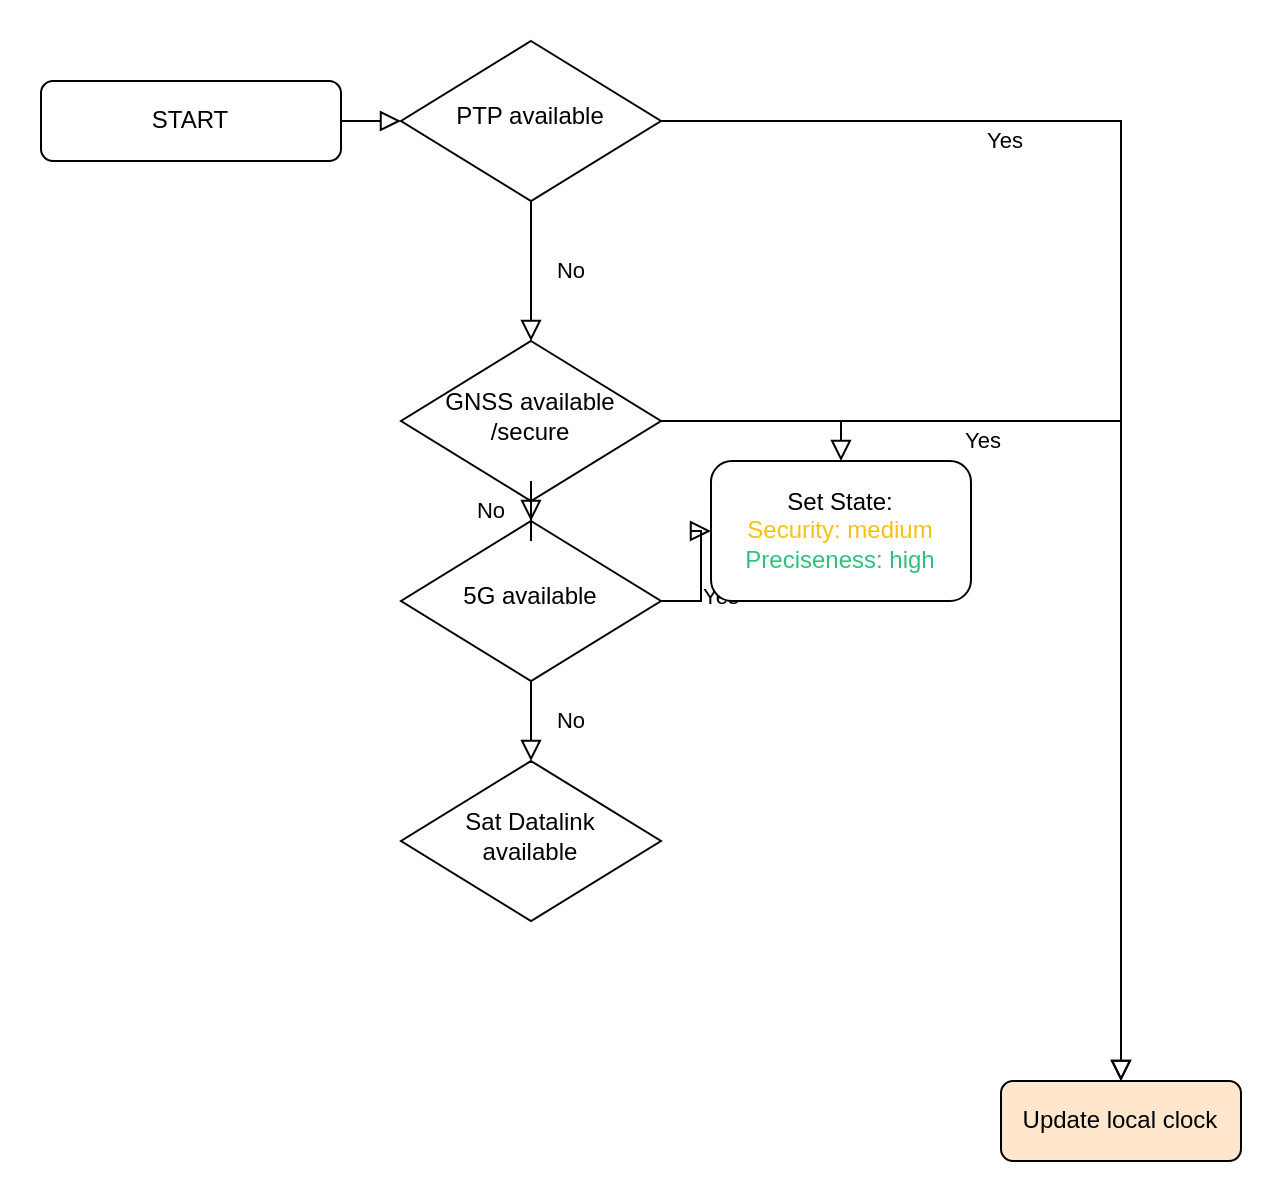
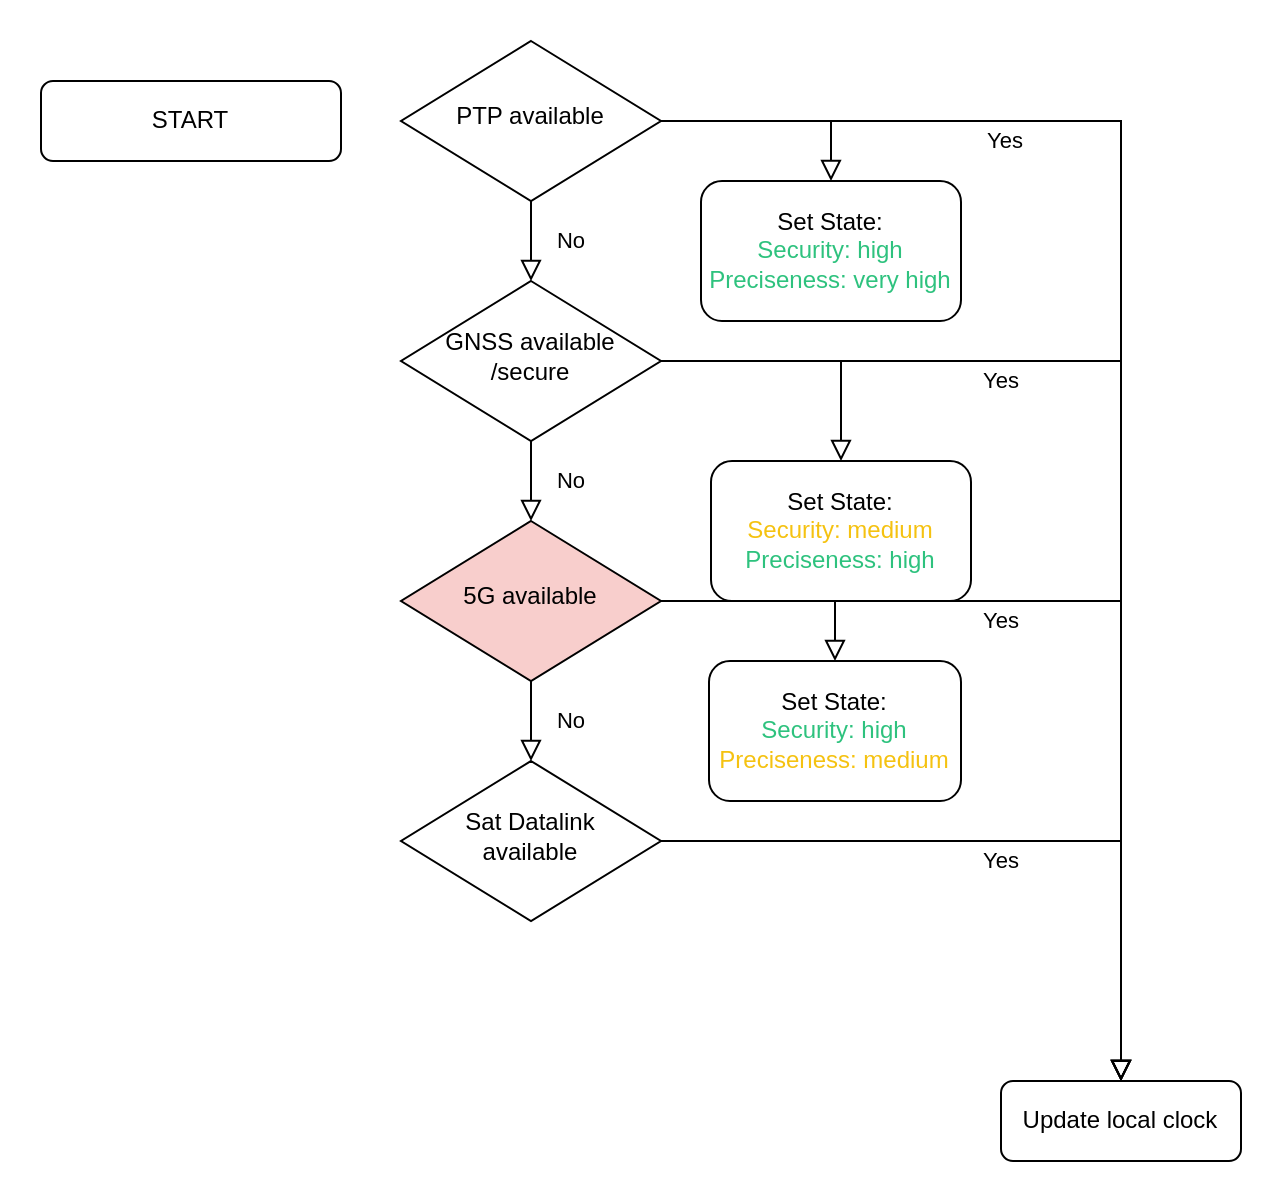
edge "START" -> "PTP available": removed
edge "PTP available" -> "Set State: Security: high Preciseness: very high": added
node "Set State: Security: high Preciseness: very high": added
node "GNSS available /secure": moved (531, 421) -> (531, 361)
edge "5G available" -> "Set State: Security: medium Preciseness: high": now "5G available" -> "Update local clock"
node "5G available": fillcolor #ffffff -> #f8cecc
edge "5G available" -> "Set State: Security: high Preciseness: medium": added
node "Set State: Security: high Preciseness: medium": added
edge "Sat Datalink available" -> "Update local clock": added, label "Yes"
node "Update local clock": fillcolor #ffe6cc -> #ffffff
